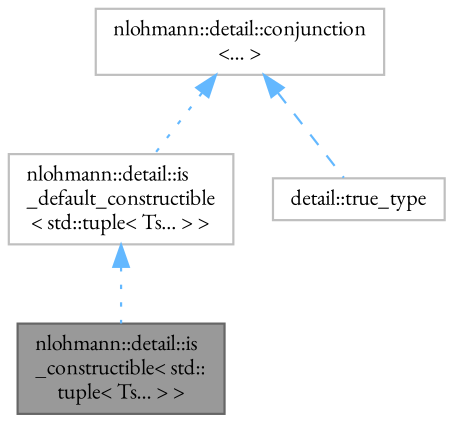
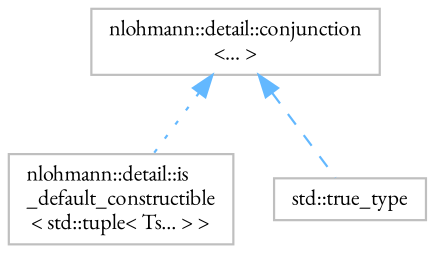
node "detail::true_type": label "detail::true_type" -> "std::true_type"
node "nlohmann::detail::is _constructible< std:: tuple< Ts... > >": removed
